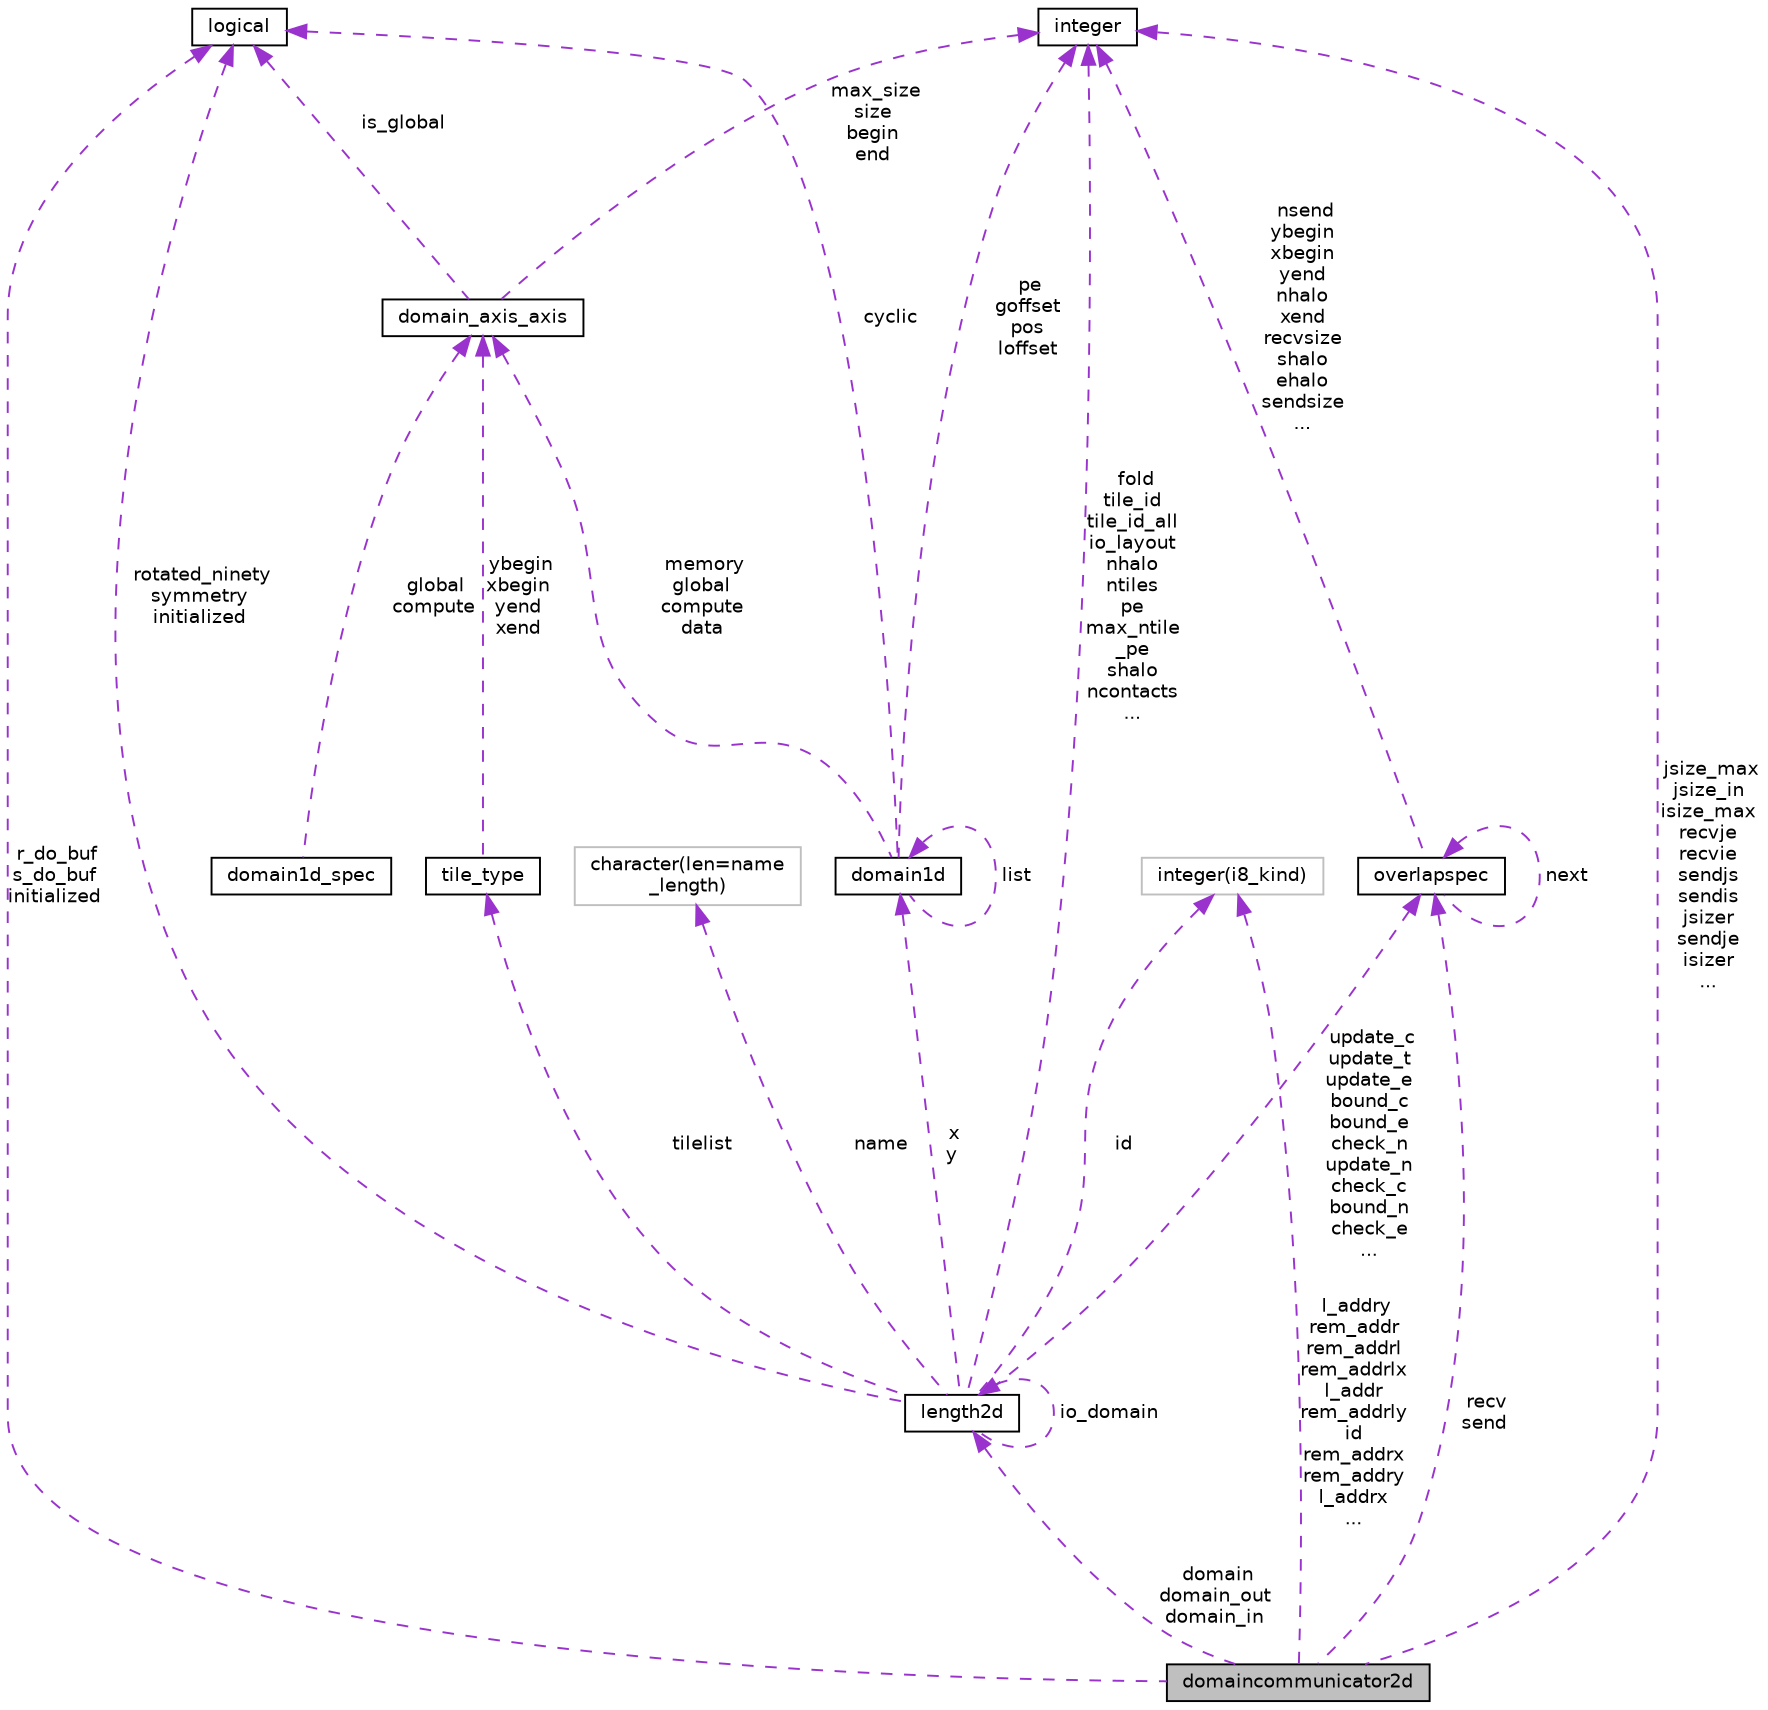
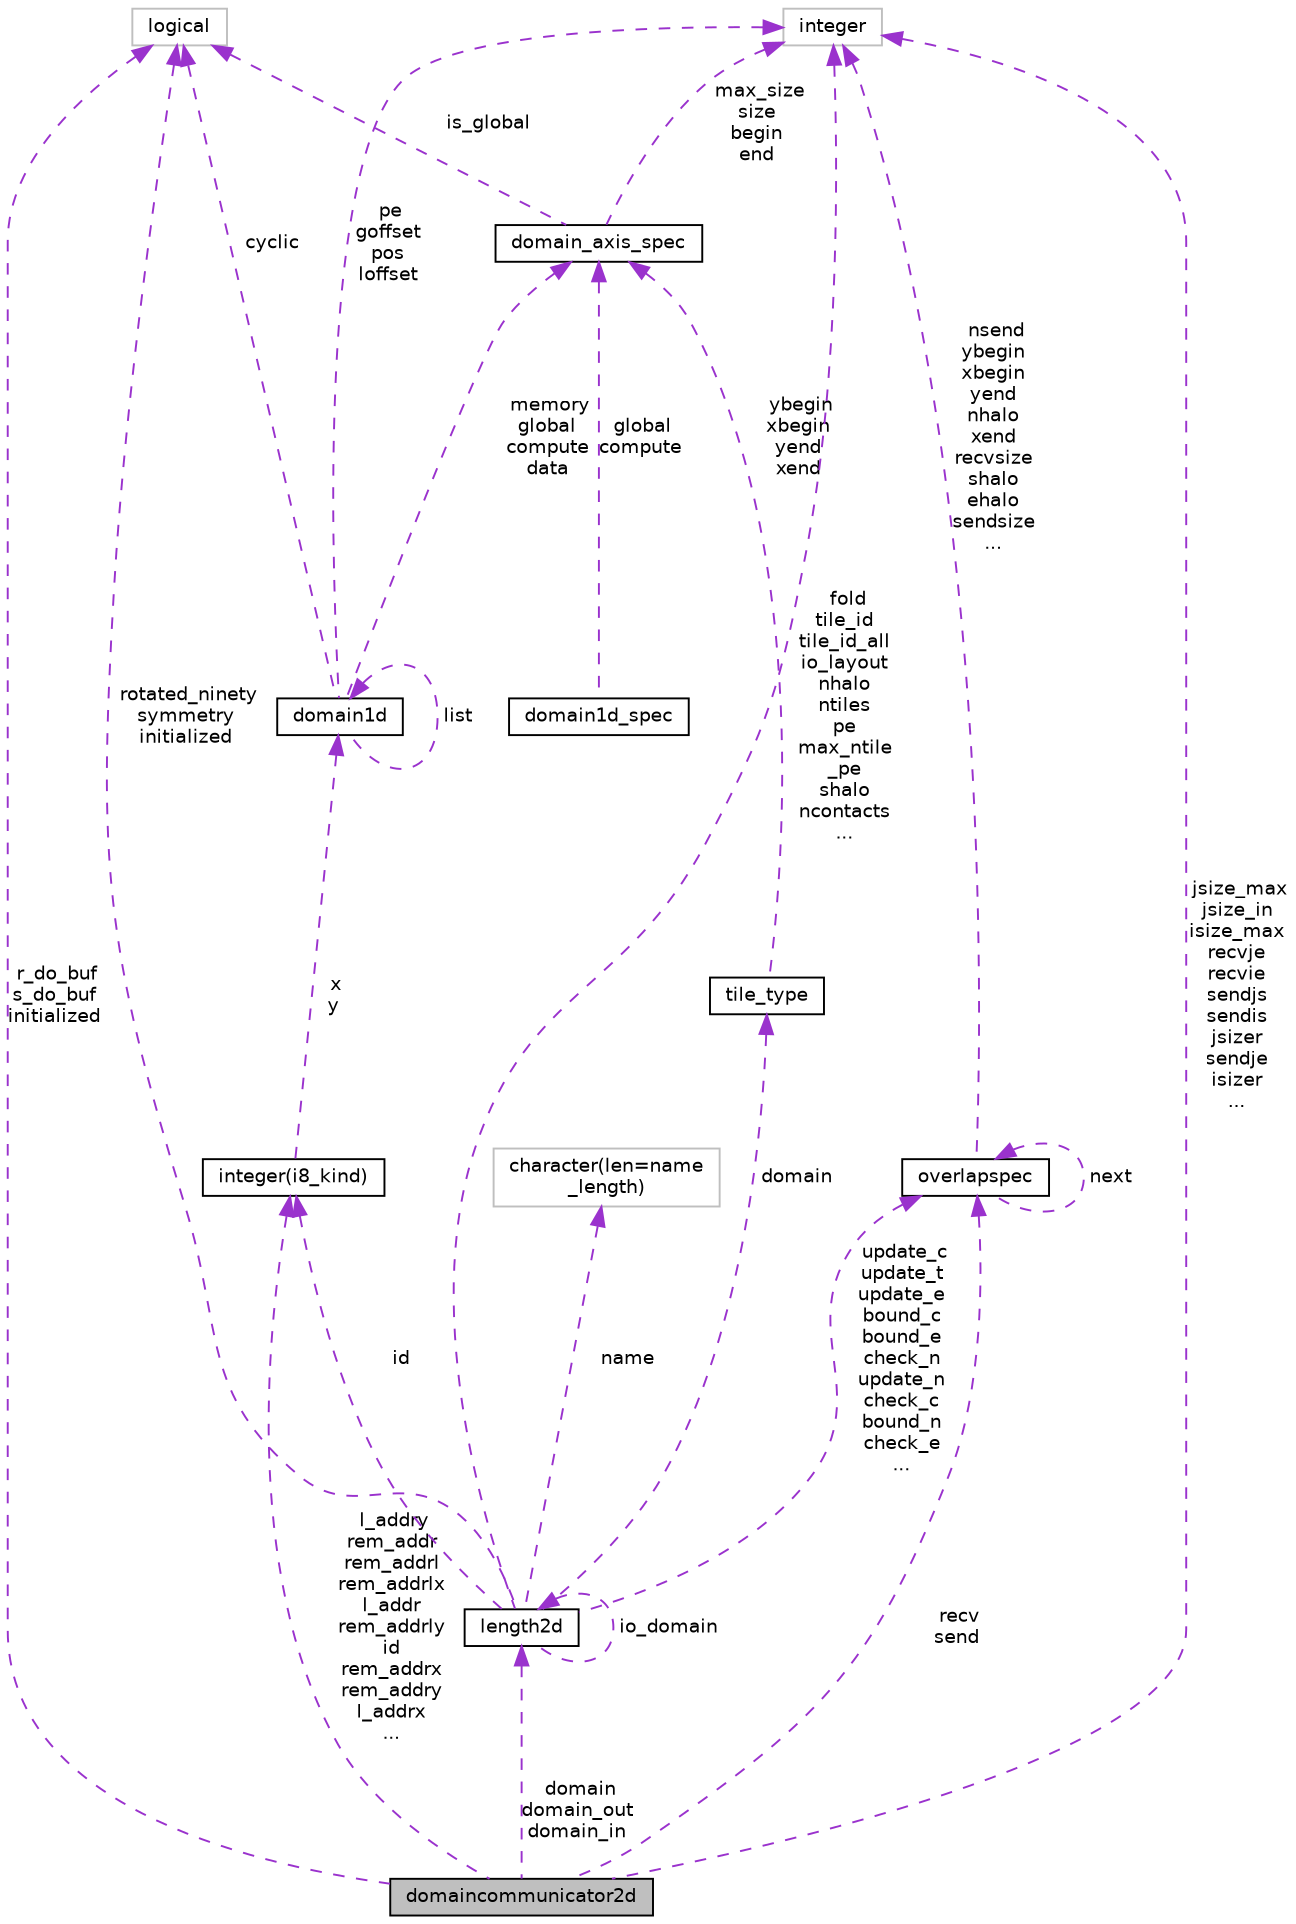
node "logical": color black -> grey75
node "integer": color black -> grey75
node "domain_axis_axis": label "domain_axis_axis" -> "domain_axis_spec"
node "integer(i8_kind)": color grey75 -> black
edge "length2d" -> "tile_type": label " tilelist" -> " domain"
edge "length2d" -> "domain1d": now "integer(i8_kind)" -> "domain1d"
